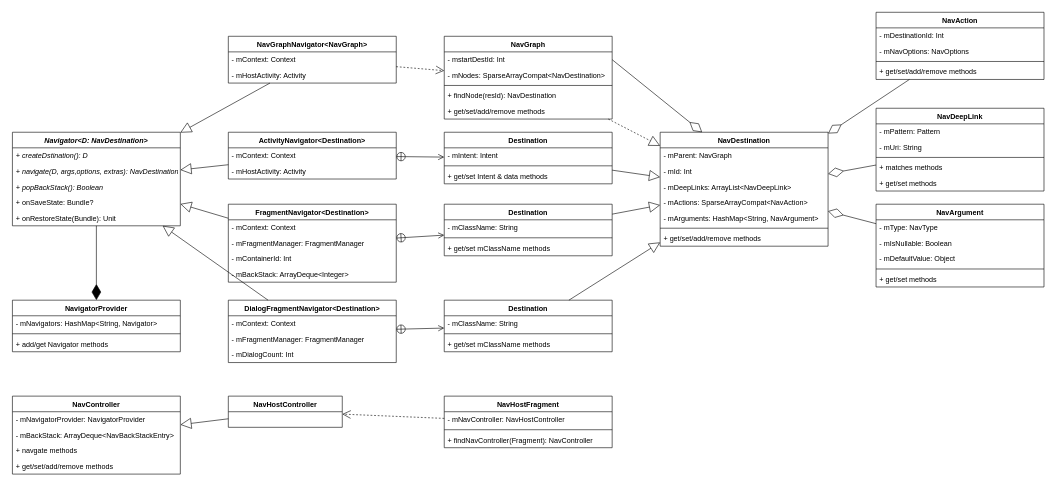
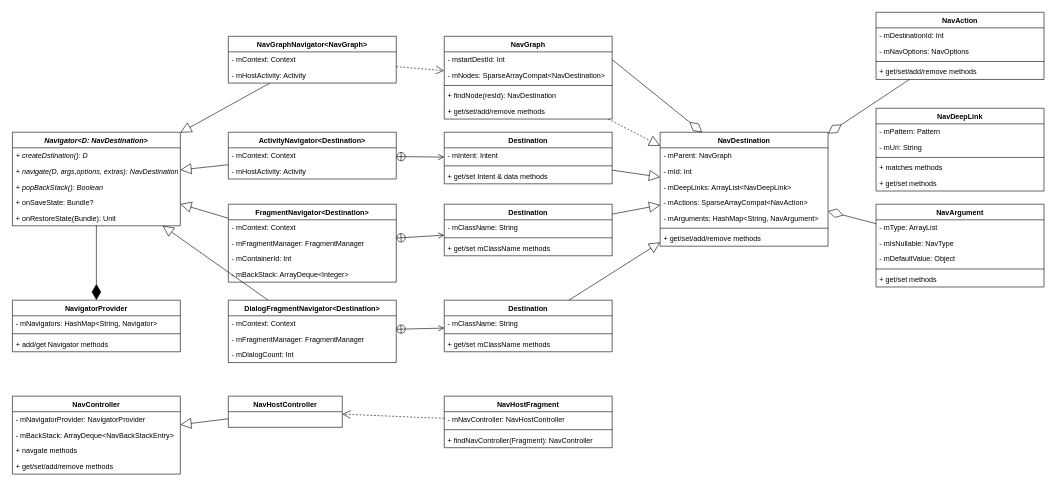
edge "NavDeepLink" -> "NavDestination": removed
node "- mType: NavType": label "- mType: NavType" -> "- mType: ArrayList"
node "- mIsNullable: Boolean": label "- mIsNullable: Boolean" -> "- mIsNullable: NavType"
